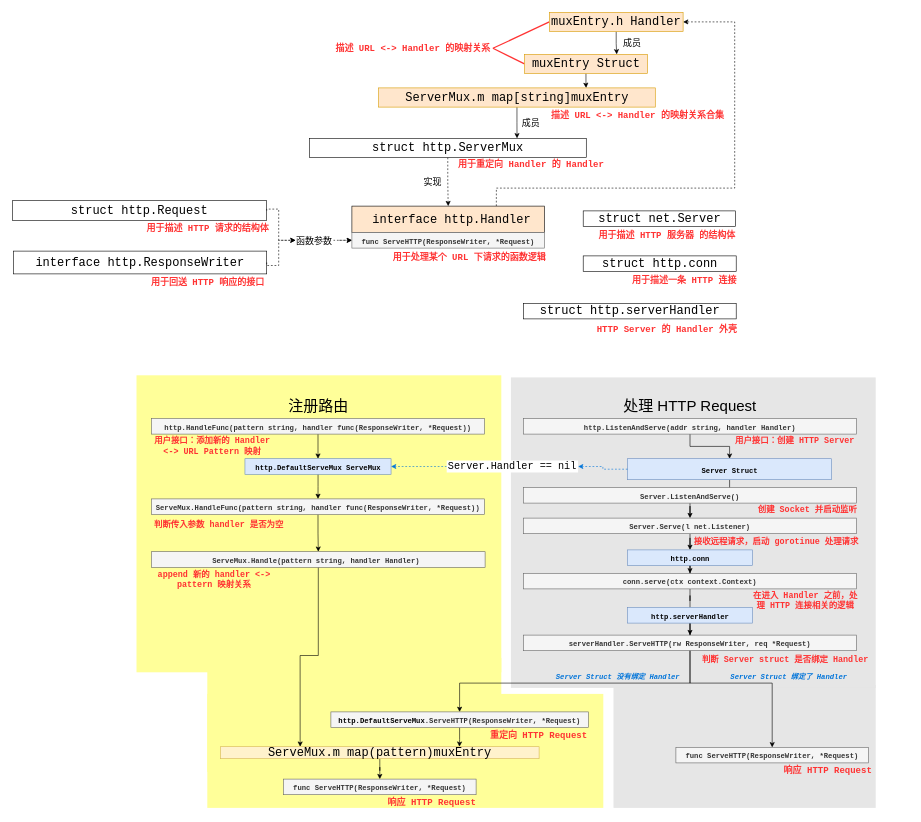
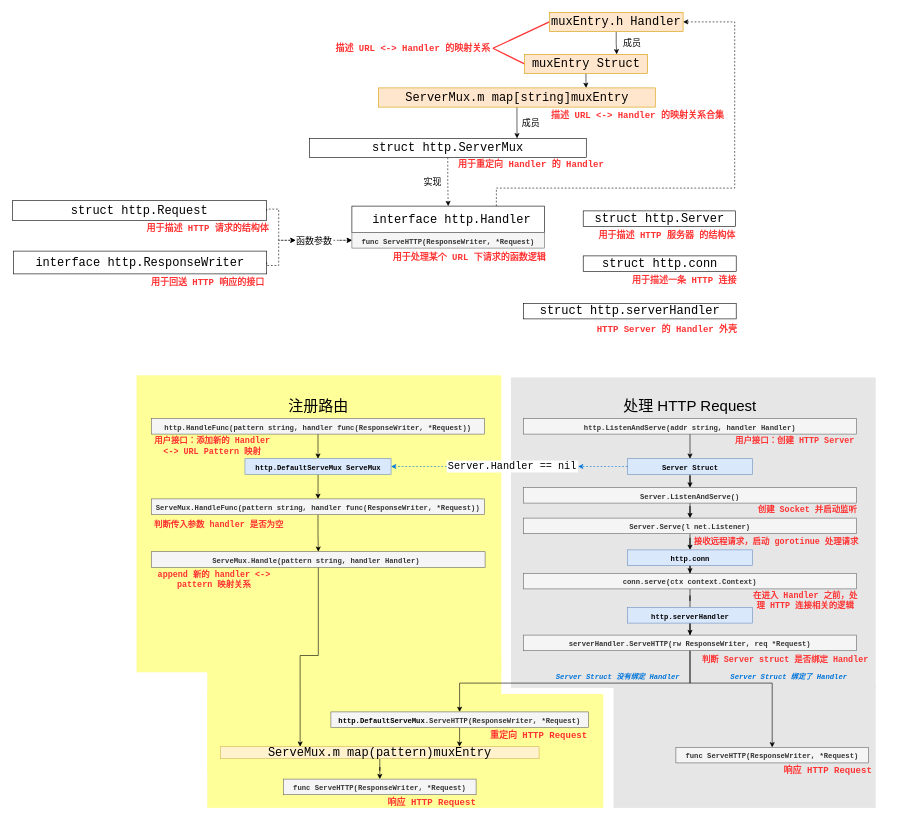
node "interface http.Handler": fillcolor #ffe6cc -> #ffffff
node "struct net.Server": label "struct net.Server" -> "struct http.Server"
node "Server Struct": size 204x21 -> 125x16
